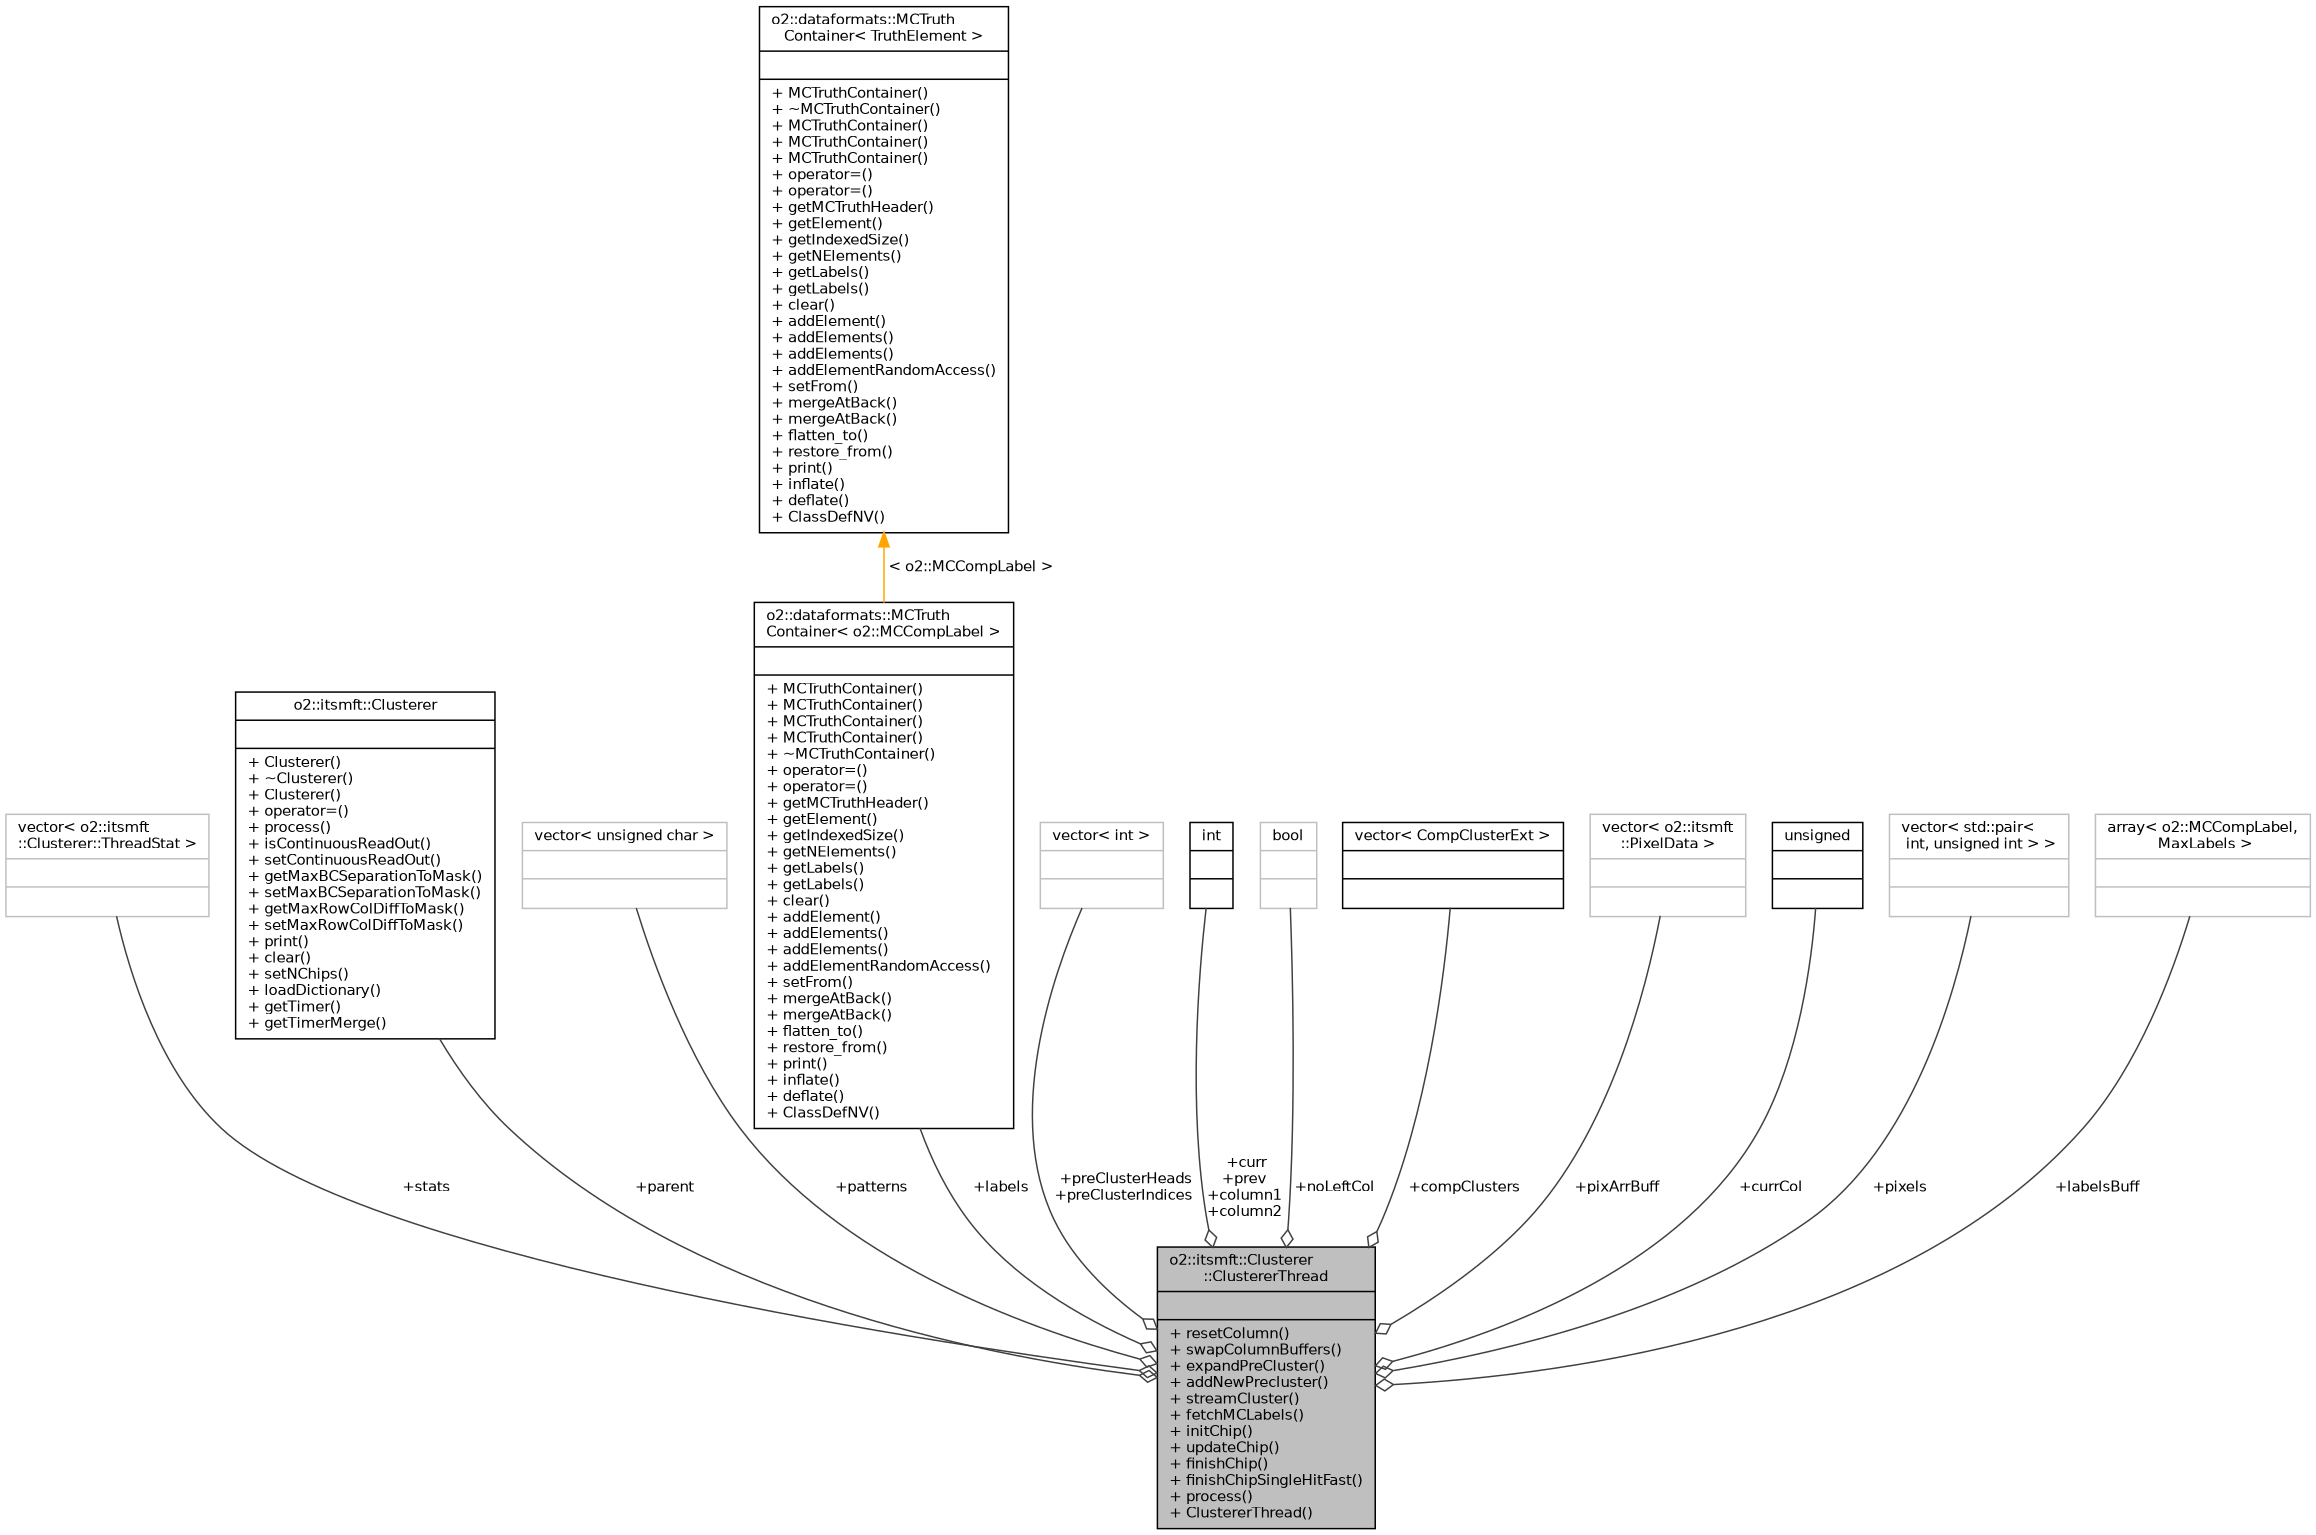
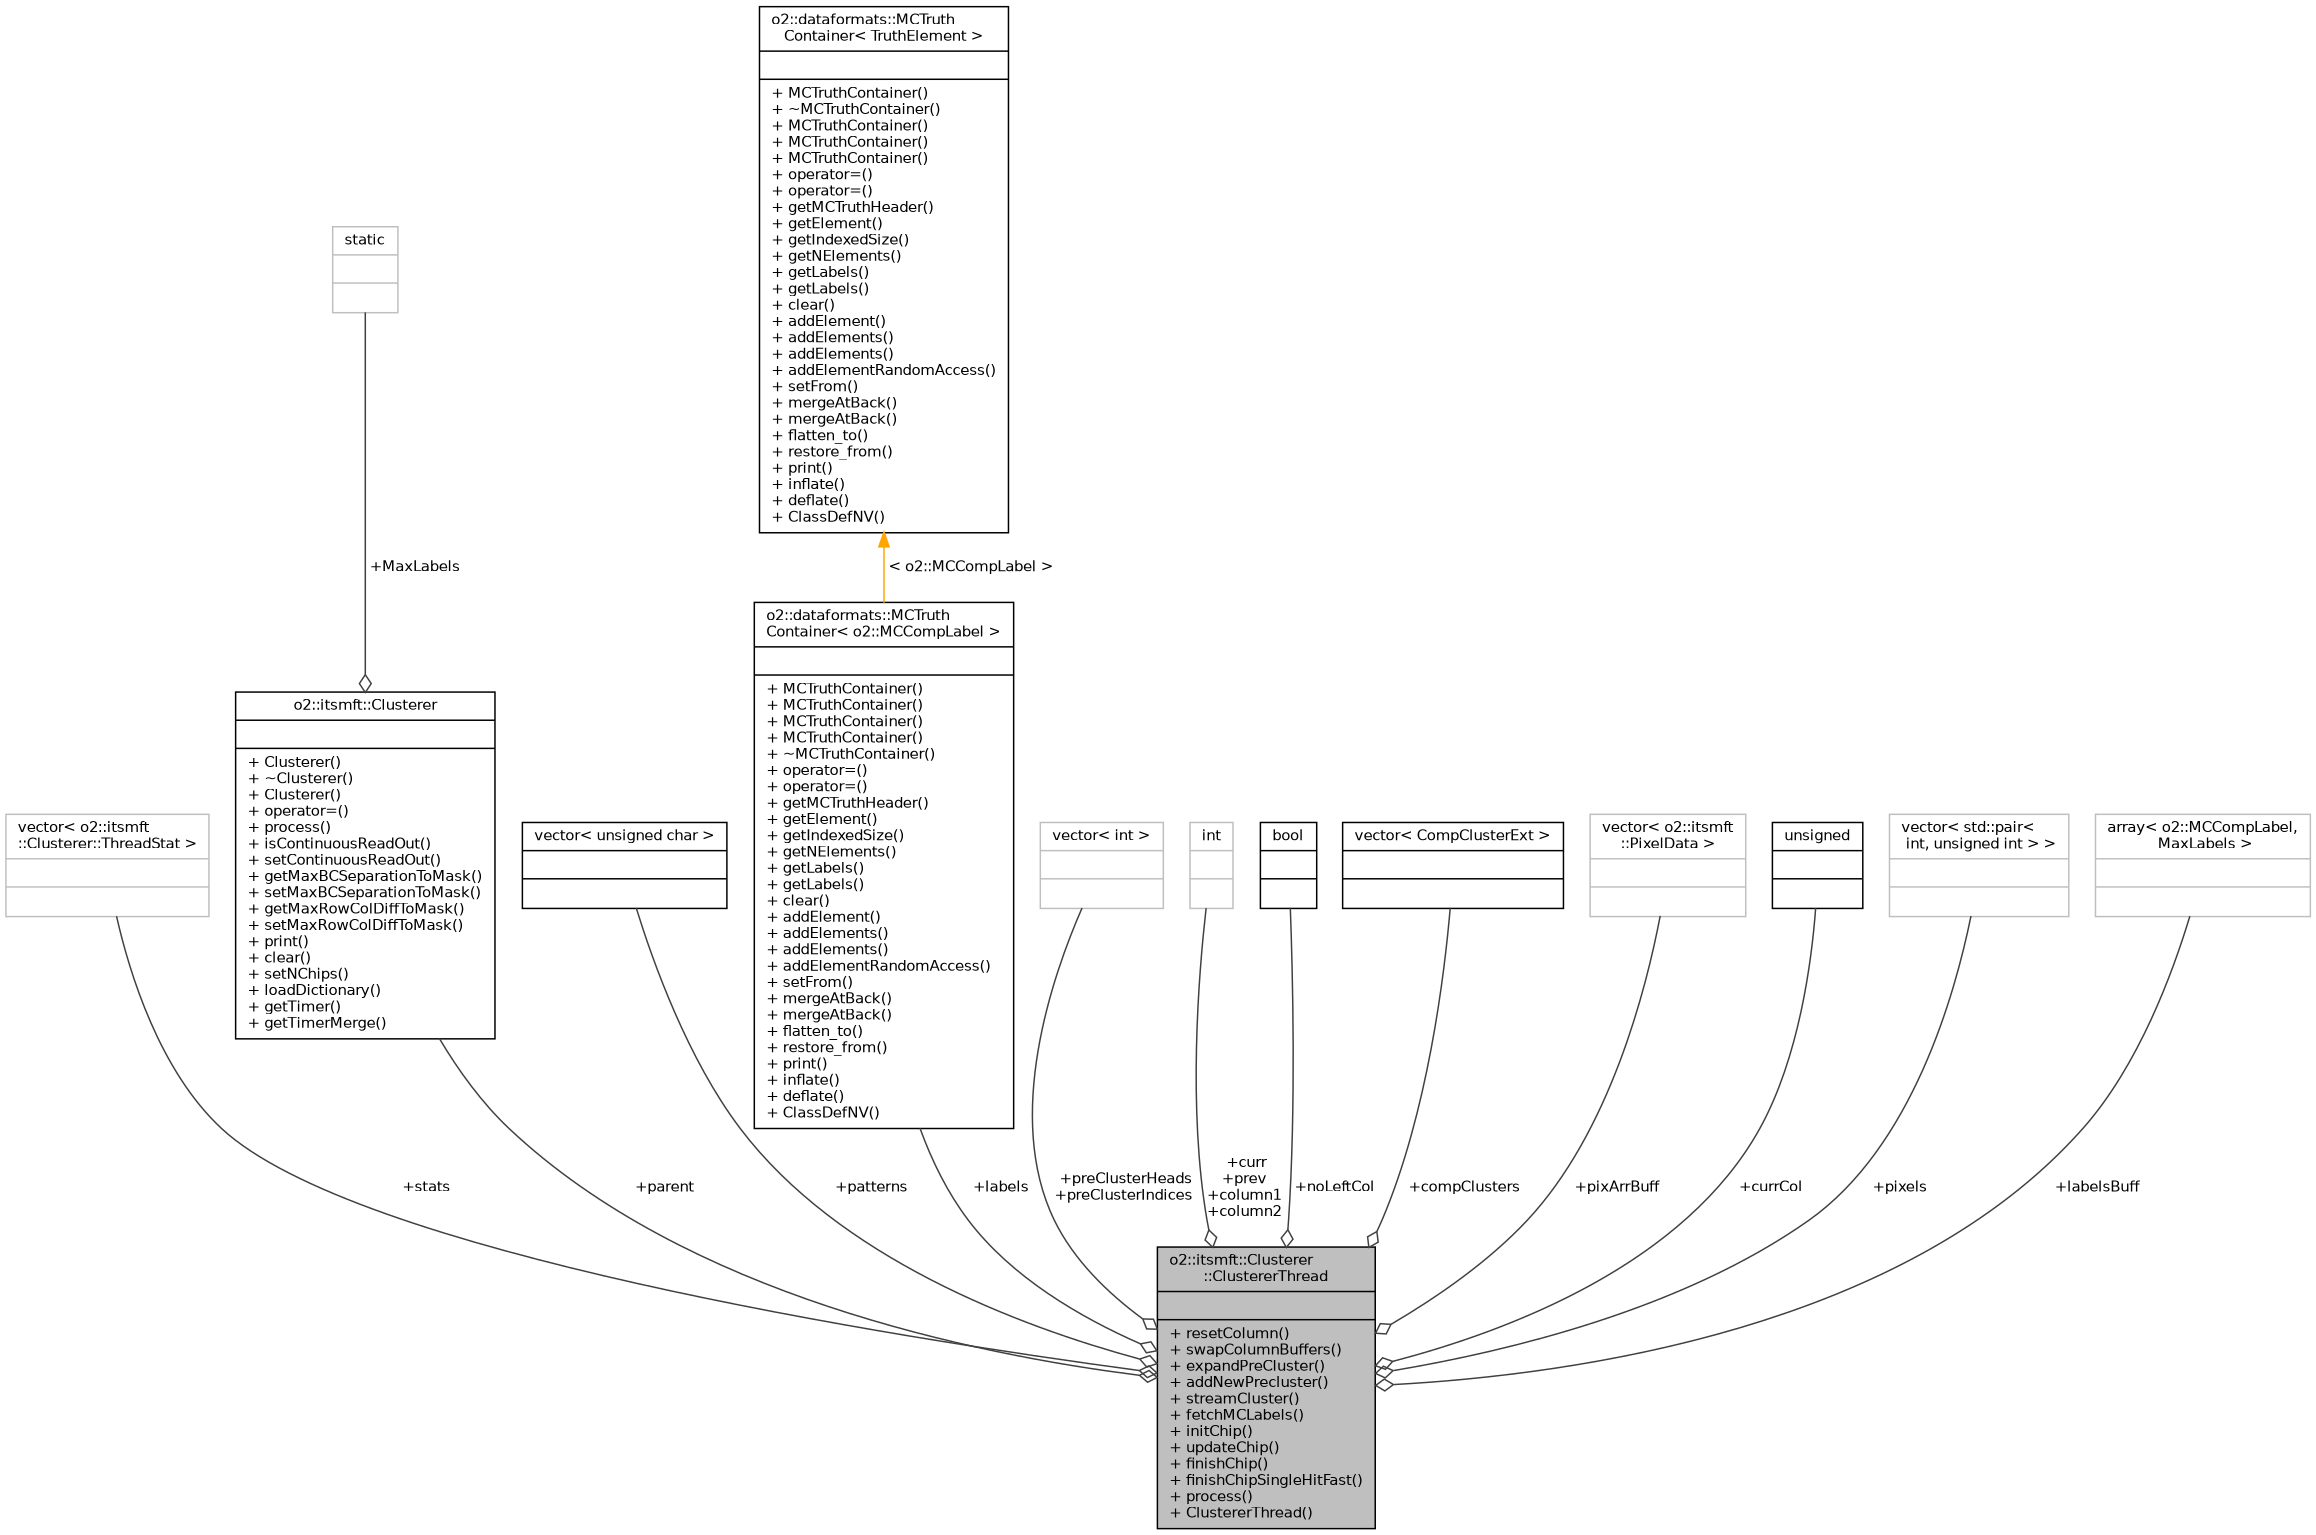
node "static": added
node "vector< unsigned char >": color grey75 -> black
node "int": color black -> grey75
node "bool": color grey75 -> black
